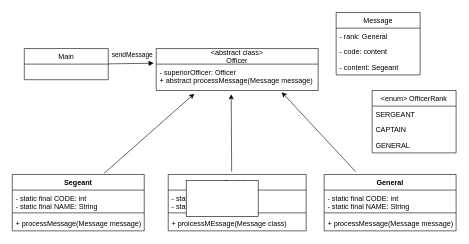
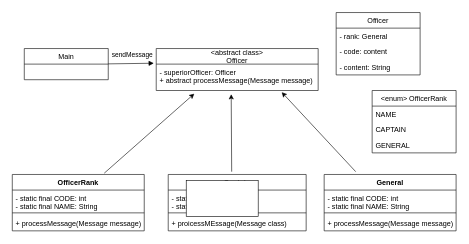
node "Message": label "Message" -> "Officer"
node "- content: Segeant": label "- content: Segeant" -> "- content: String"
node "SERGEANT": label "SERGEANT" -> "NAME"
node "Segeant": label "Segeant" -> "OfficerRank"
